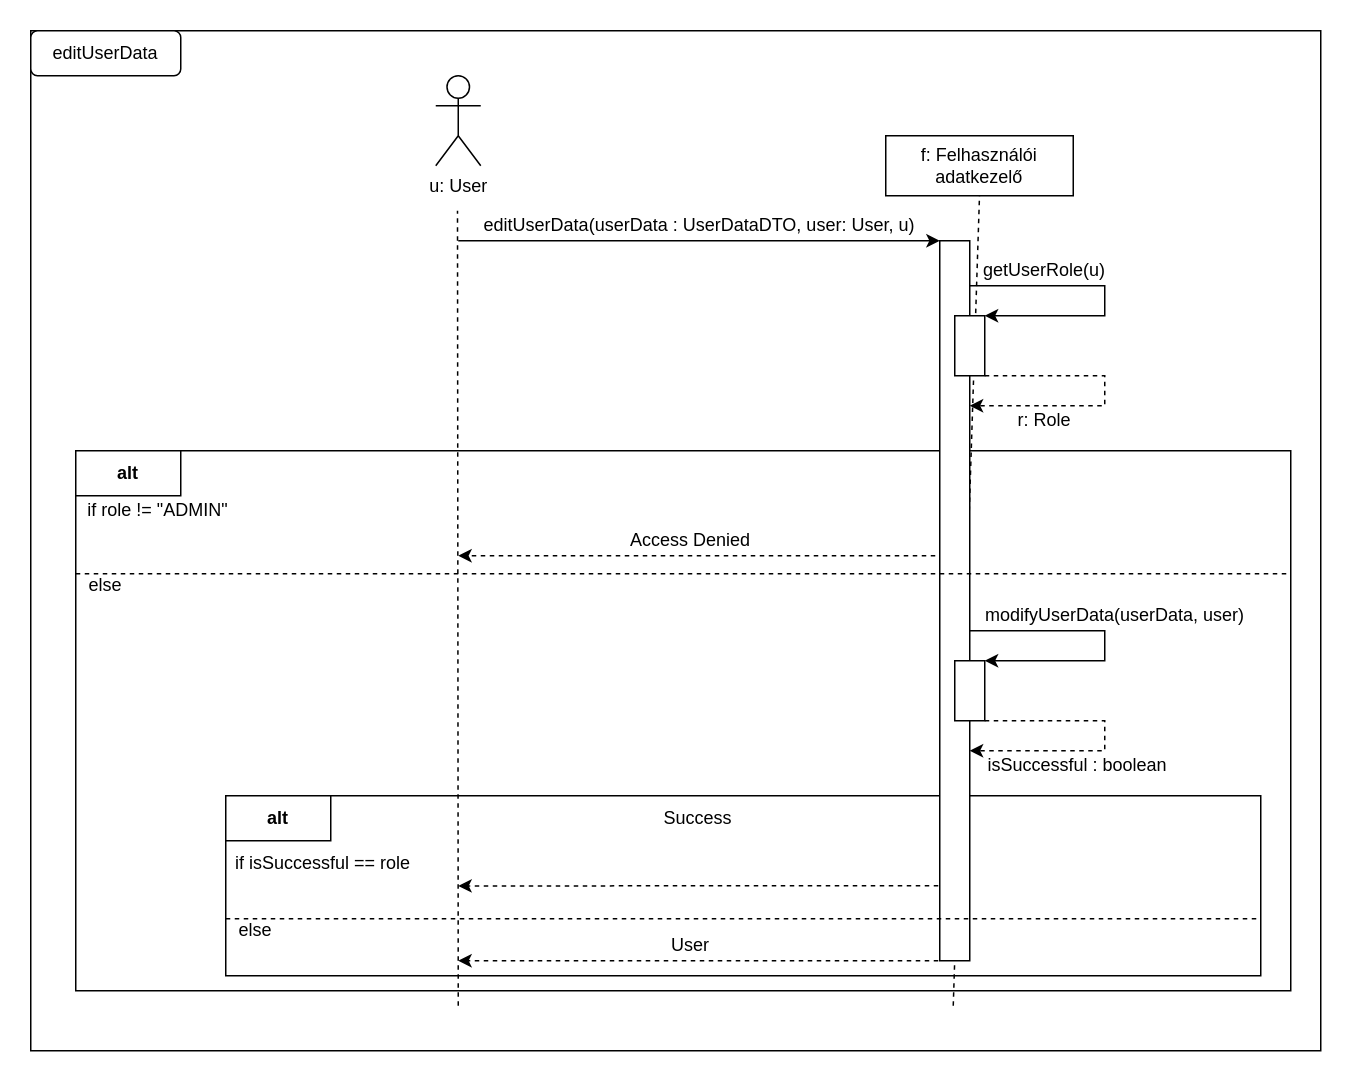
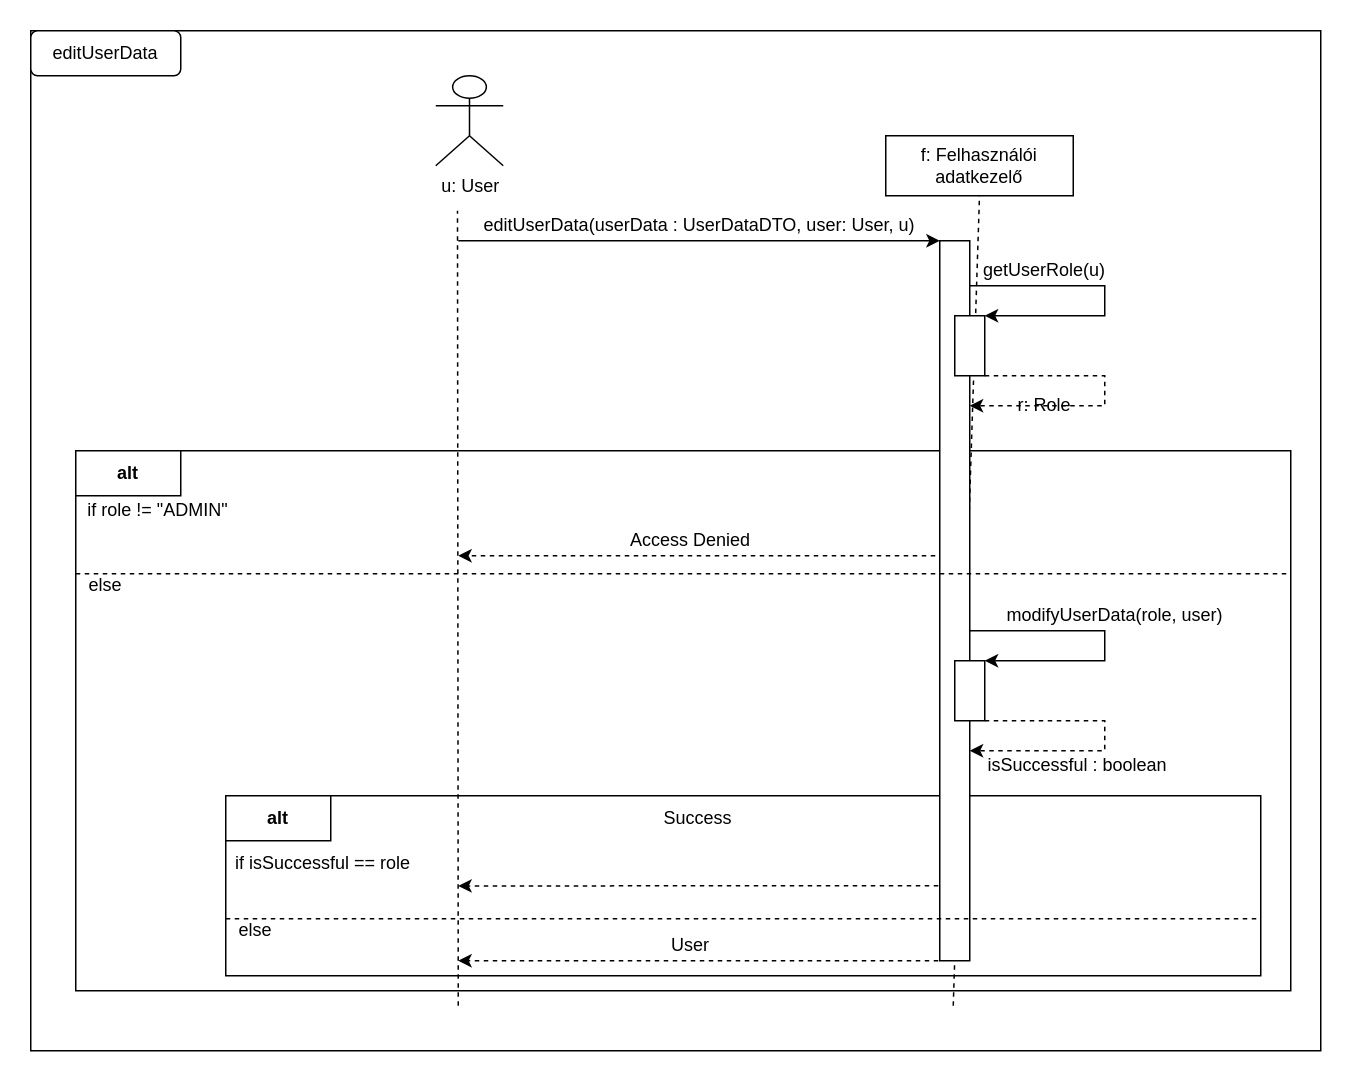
node "u: User": size 45x90 -> 68x90
node "r: Role": moved (1045, 421) -> (1045, 406)
node "modifyUserData(userData, user)": label "modifyUserData(userData, user)" -> "modifyUserData(role, user)"
